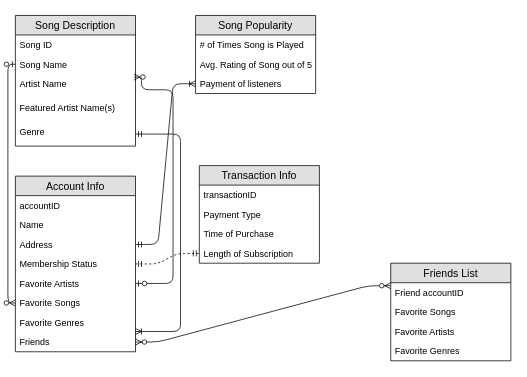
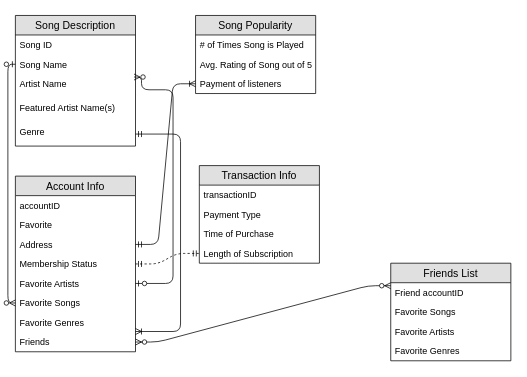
node "Name": label "Name" -> "Favorite"
